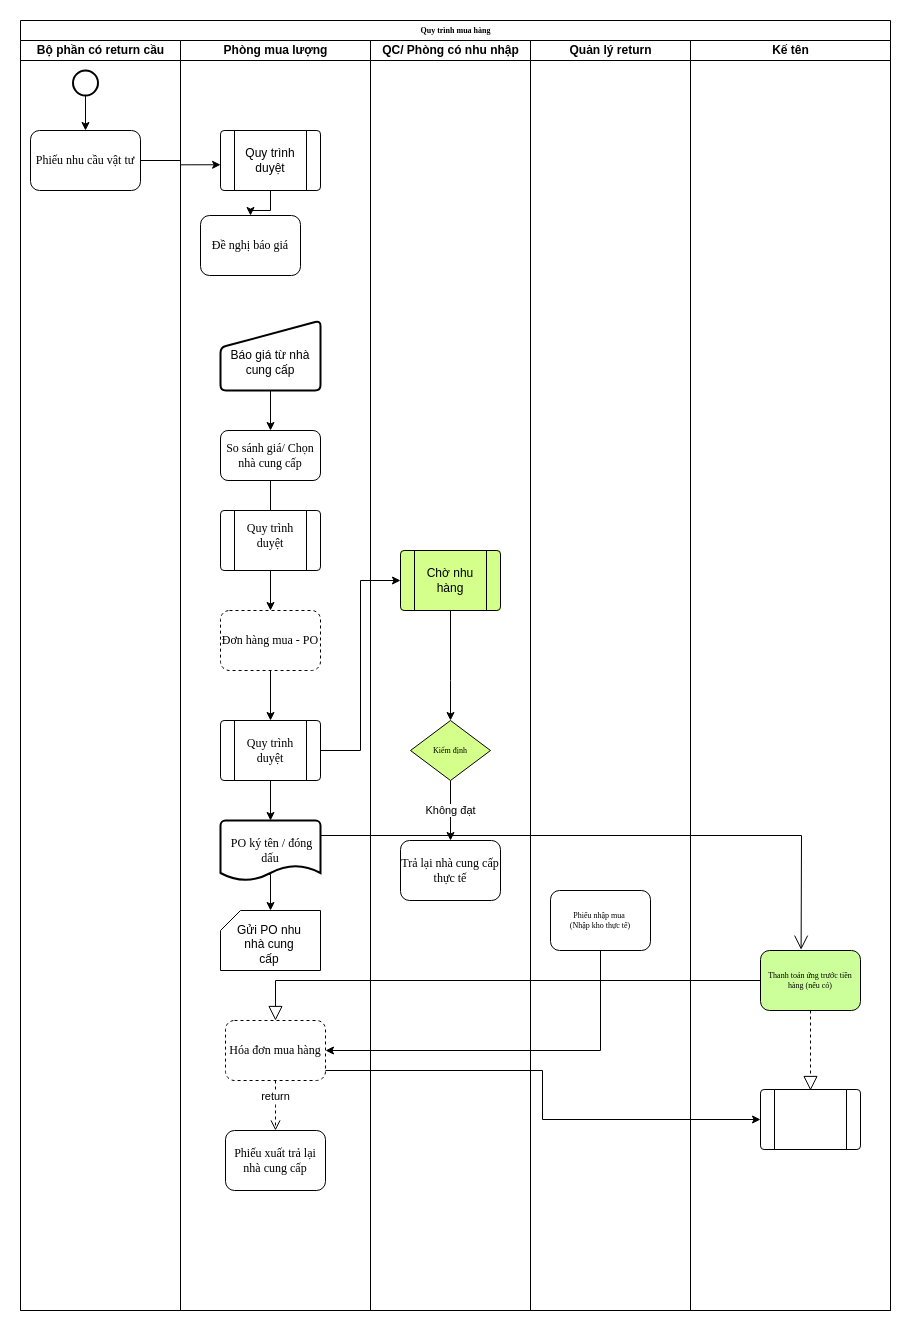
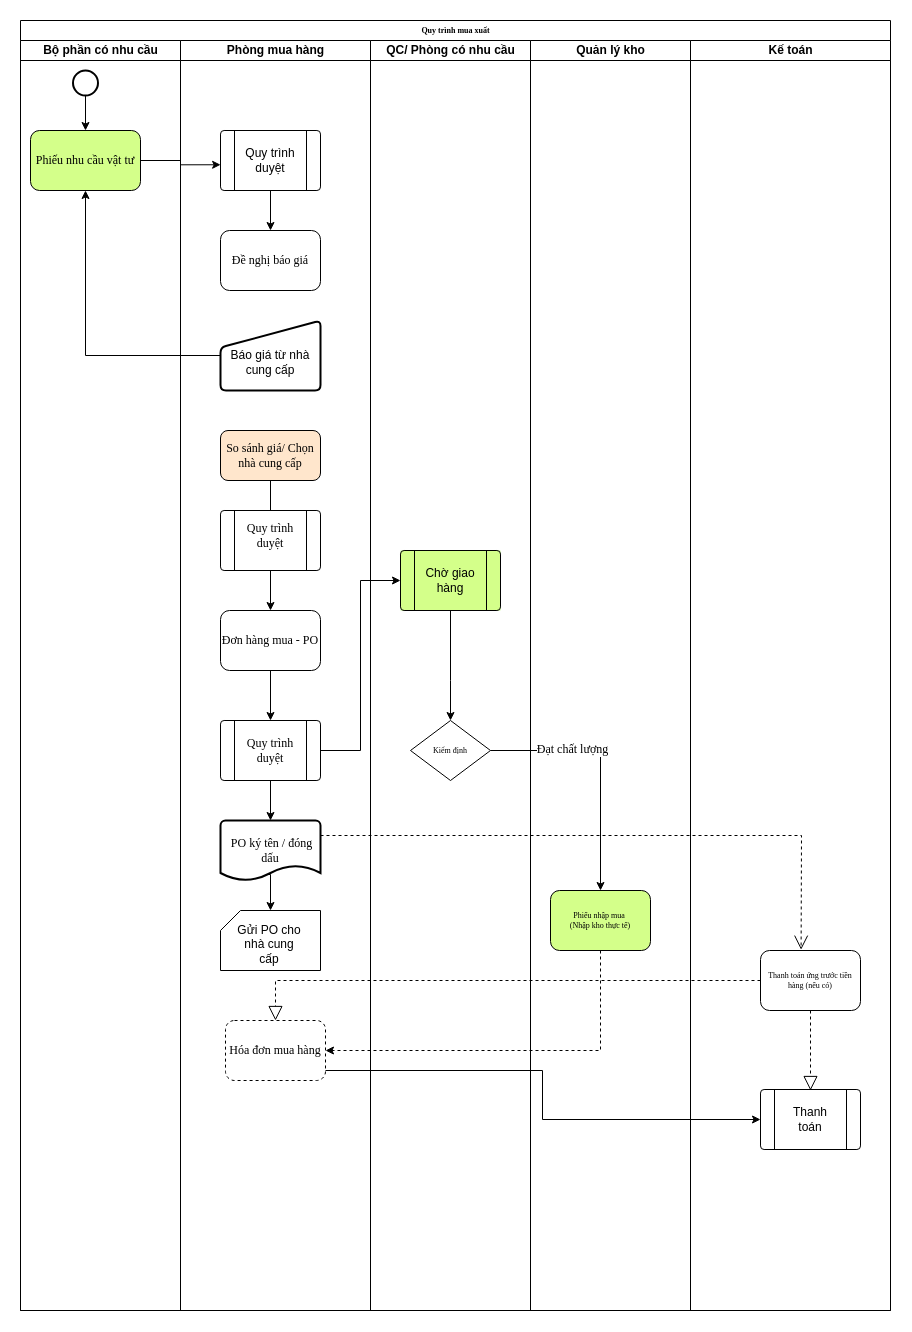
node "Quy trình mua hàng": label "Quy trình mua hàng" -> "Quy trình mua xuất"
node "Bộ phần có return cầu": label "Bộ phần có return cầu" -> "Bộ phần có nhu cầu"
node "Phòng mua lượng": label "Phòng mua lượng" -> "Phòng mua hàng"
node "QC/ Phòng có nhu nhập": label "QC/ Phòng có nhu nhập" -> "QC/ Phòng có nhu cầu"
node "Quản lý return": label "Quản lý return" -> "Quản lý kho"
node "Kế tên": label "Kế tên" -> "Kế toán"
node "Phiếu nhu cầu vật tư": fillcolor #ffffff -> #d4ff8a
node "Đề nghị báo giá": moved (251, 246) -> (271, 261)
edge "Báo giá từ nhà cung cấp" -> "So sánh giá/ Chọn nhà cung cấp": now "Báo giá từ nhà cung cấp" -> "Phiếu nhu cầu vật tư"
node "So sánh giá/ Chọn nhà cung cấp": fillcolor #ffffff -> #ffe6cc
node "Chờ nhu hàng": label "Chờ nhu hàng" -> "Chờ giao hàng"
node "Đơn hàng mua - PO": style dashed -> solid
node "Kiểm định": fillcolor #d4ff8a -> #ffffff
edge "Kiểm định" -> "Phiếu nhập mua (Nhập kho thực tế)": added, label "Đạt chất lượng"
edge "Kiểm định" -> "Trả lại nhà cung cấp thực tế": removed, label "Không đạt"
edge "PO ký tên / đóng dấu" -> "Thanh toán ứng trước tiền hàng (nếu có)": style solid -> dashed
node "Trả lại nhà cung cấp thực tế": removed
node "Phiếu nhập mua (Nhập kho thực tế)": fillcolor #ffffff -> #d4ff8a
node "Gửi PO nhu nhà cung cấp": label "Gửi PO nhu nhà cung cấp" -> "Gửi PO cho nhà cung cấp"
edge "Thanh toán ứng trước tiền hàng (nếu có)" -> "Hóa đơn mua hàng": style solid -> dashed
node "Thanh toán ứng trước tiền hàng (nếu có)": fillcolor #ccff99 -> #ffffff
edge "Phiếu nhập mua (Nhập kho thực tế)" -> "Hóa đơn mua hàng": style solid -> dashed
edge "Hóa đơn mua hàng" -> "Phiếu xuất trả lại nhà cung cấp": removed, label "return"
node "Thanh toán": added
node "Phiếu xuất trả lại nhà cung cấp": removed
